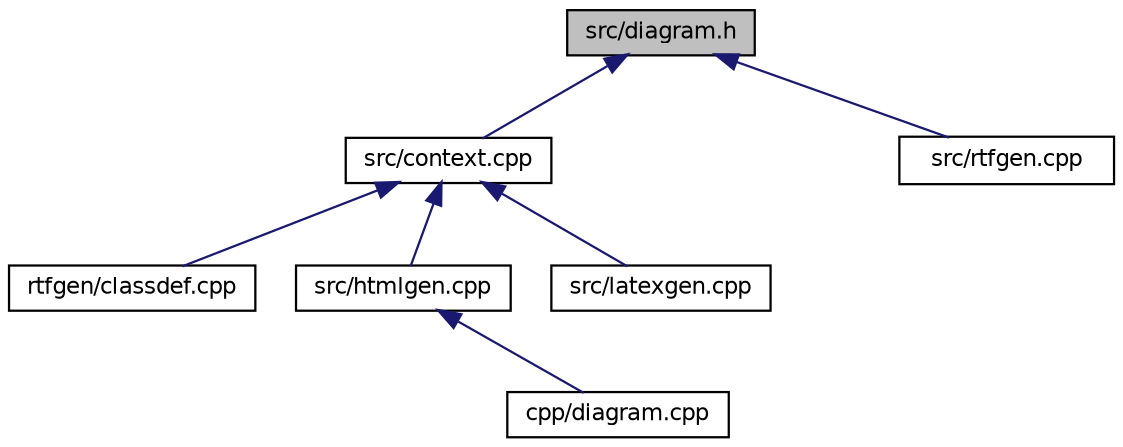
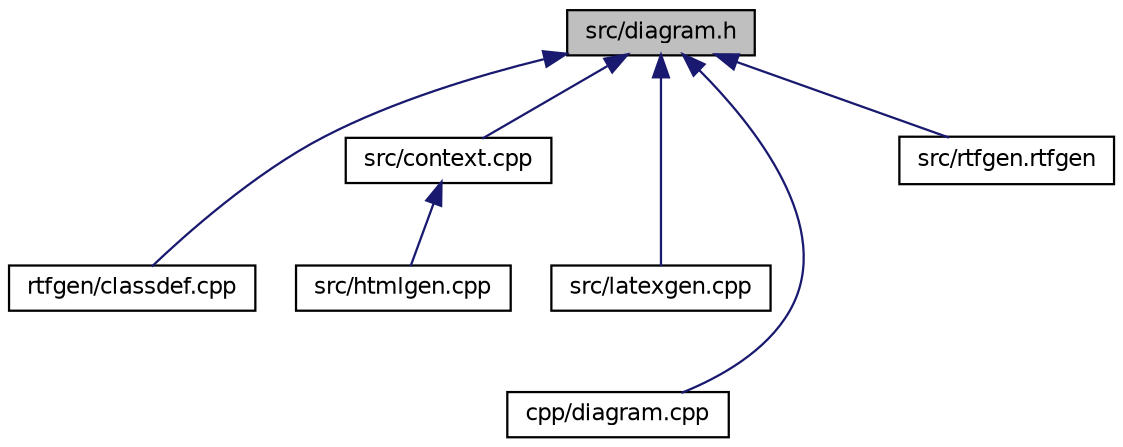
node "src/rtfgen.cpp": label "src/rtfgen.cpp" -> "src/rtfgen.rtfgen"
edge "rtfgen/classdef.cpp" -> "src/context.cpp": now "rtfgen/classdef.cpp" -> "src/diagram.h"
edge "src/latexgen.cpp" -> "src/context.cpp": now "src/latexgen.cpp" -> "src/diagram.h"
edge "cpp/diagram.cpp" -> "src/htmlgen.cpp": now "cpp/diagram.cpp" -> "src/diagram.h"
